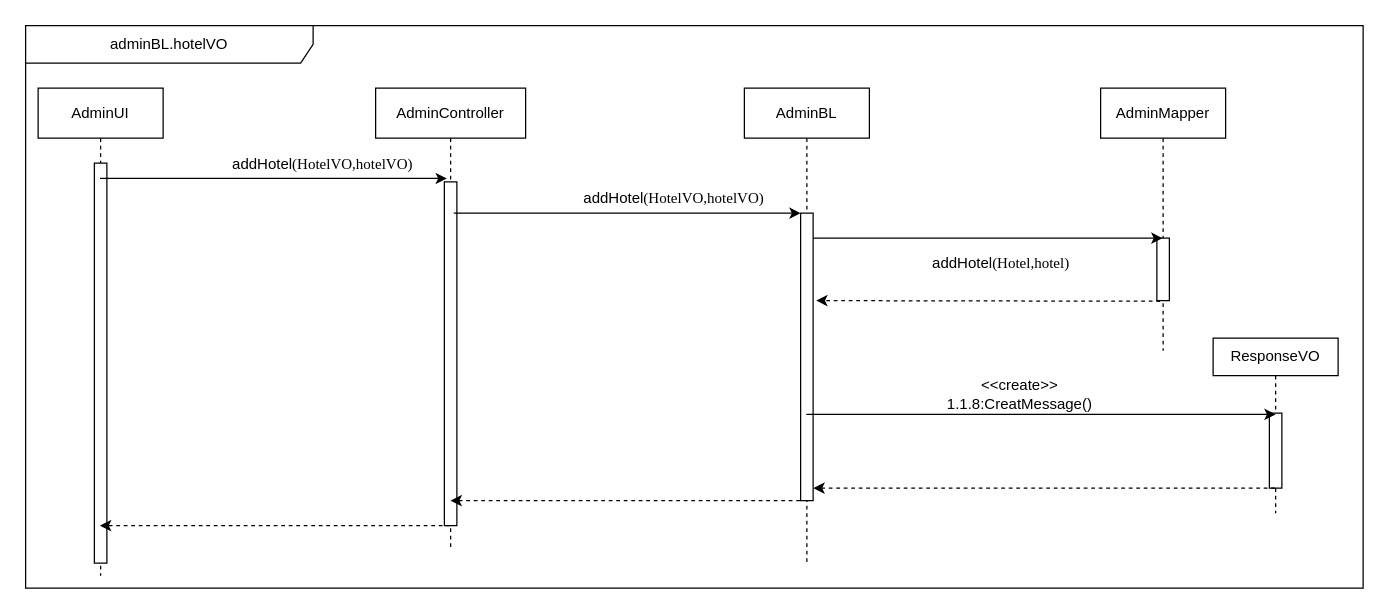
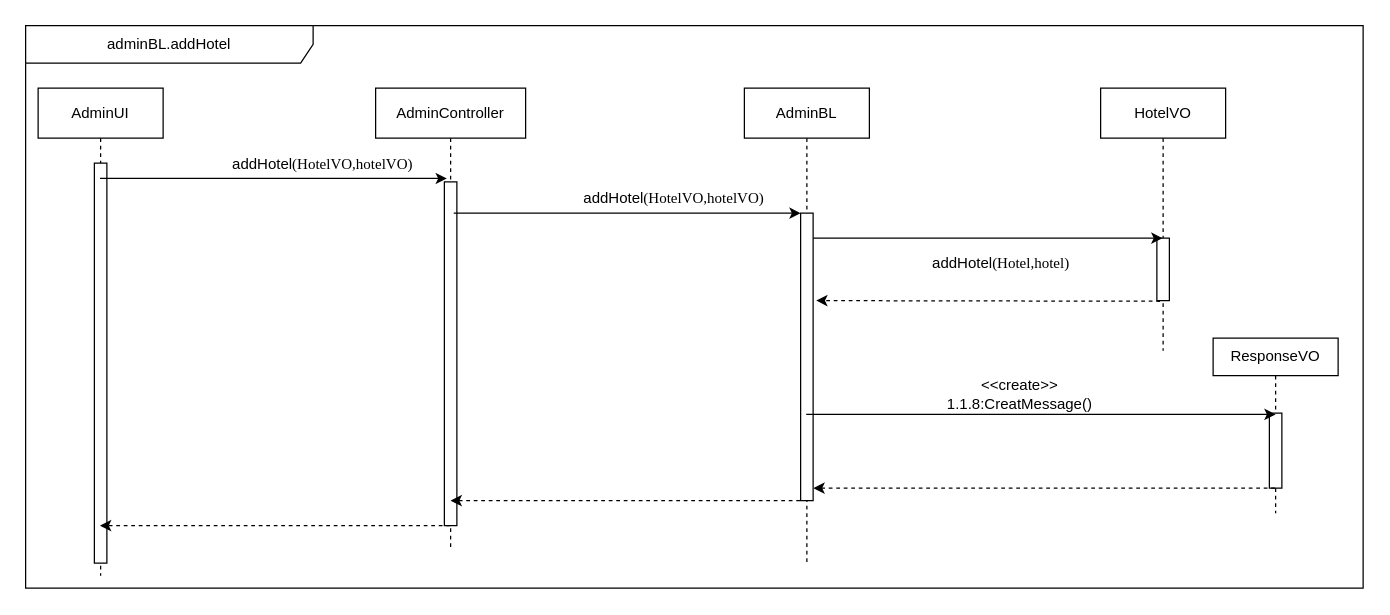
node "adminBL.hotelVO": label "adminBL.hotelVO" -> "adminBL.addHotel"
node "AdminMapper": label "AdminMapper" -> "HotelVO"
